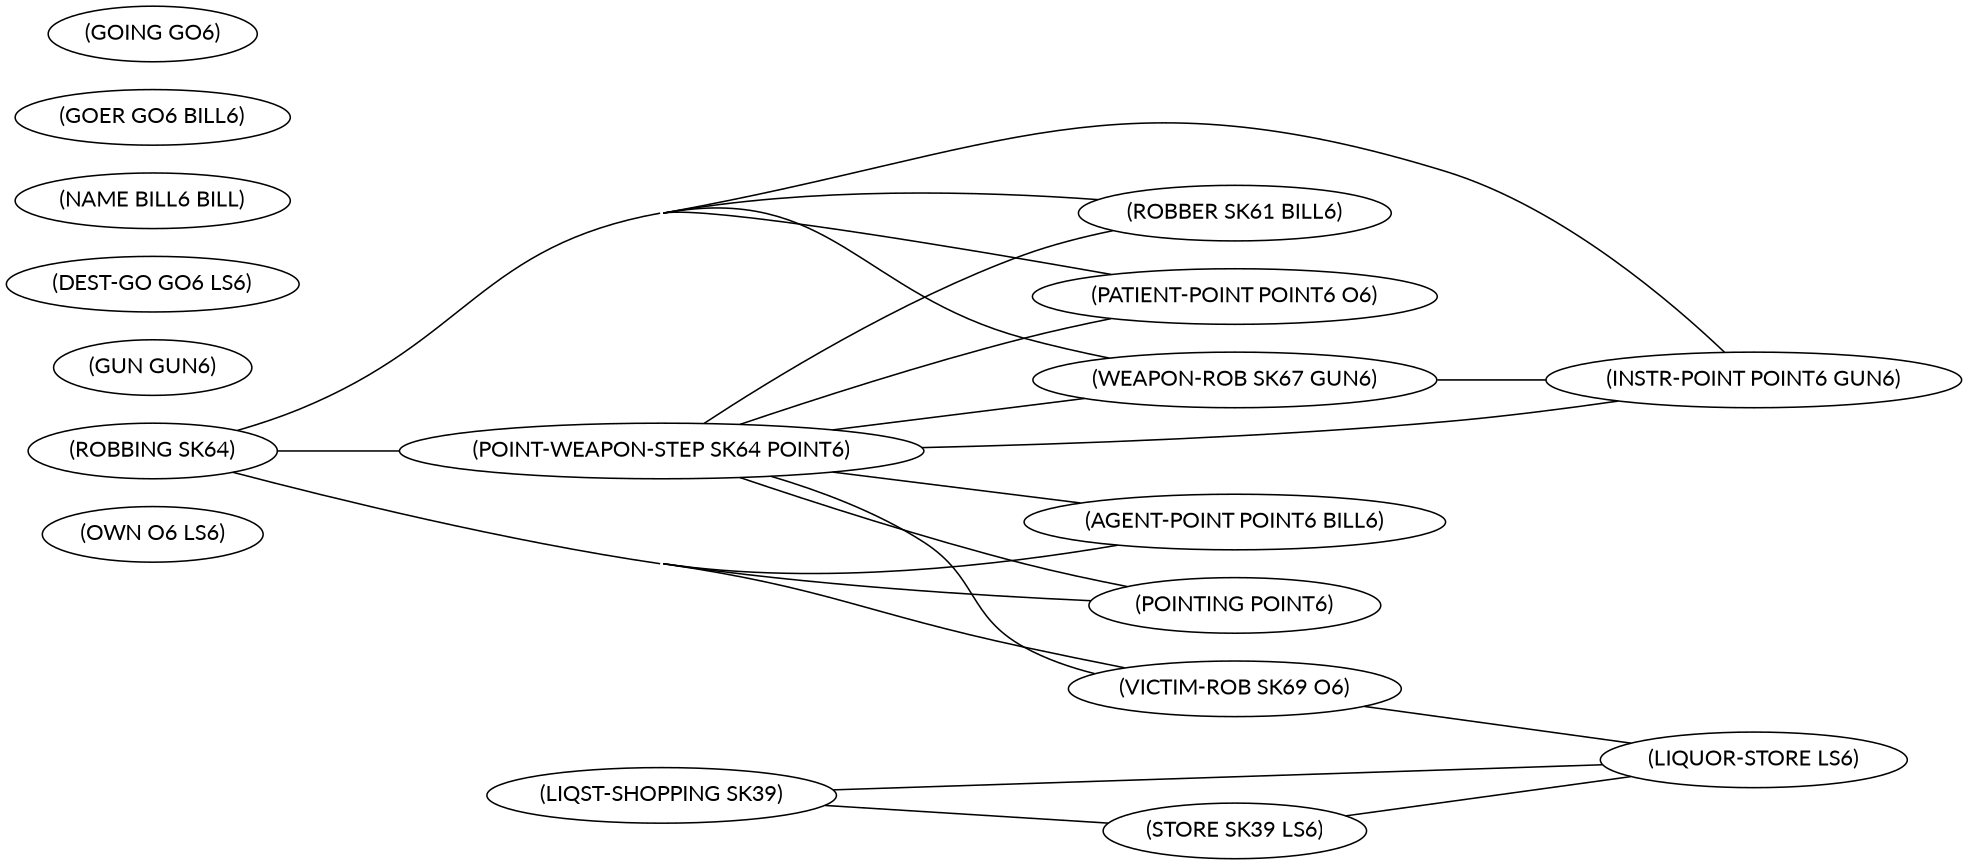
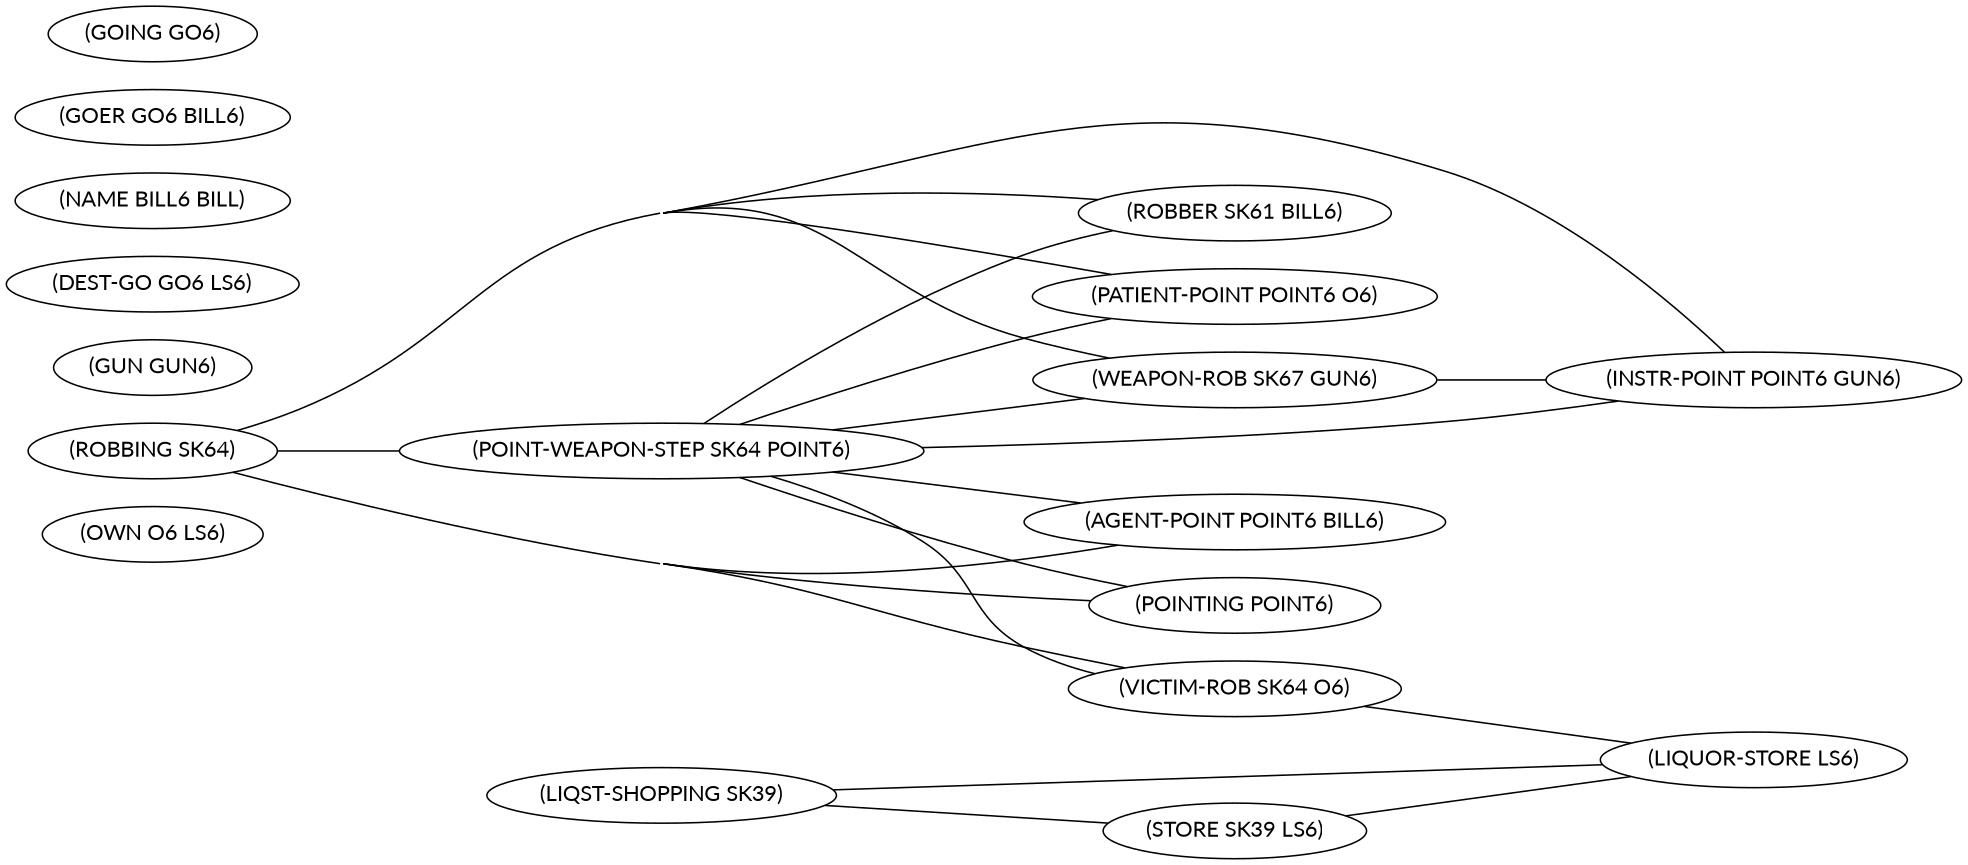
node "(VICTIM-ROB SK69 O6)": label "(VICTIM-ROB SK69 O6)" -> "(VICTIM-ROB SK64 O6)"
